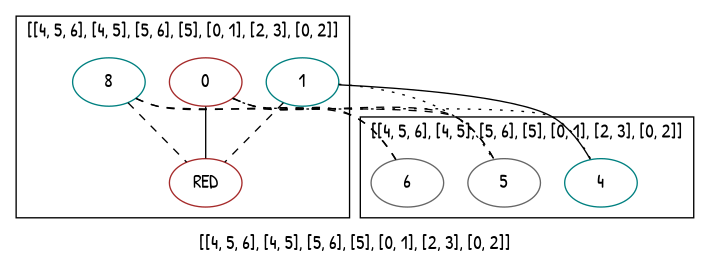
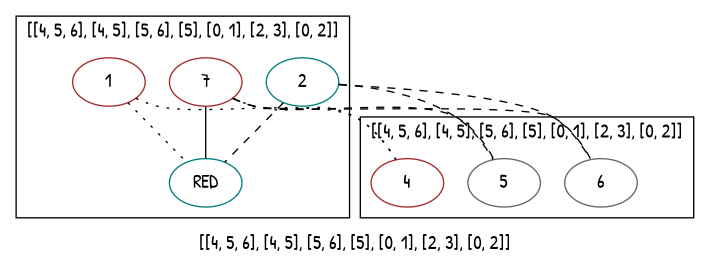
node "8": label "8" -> "2"
node "0": label "0" -> "7"
node "1": color teal -> brown
edge "1" -- "4": style solid -> dotted
edge "1" -- "5": removed
edge "1" -- "RED": style dashed -> dotted
node "RED": color brown -> teal
node "4": color teal -> brown
